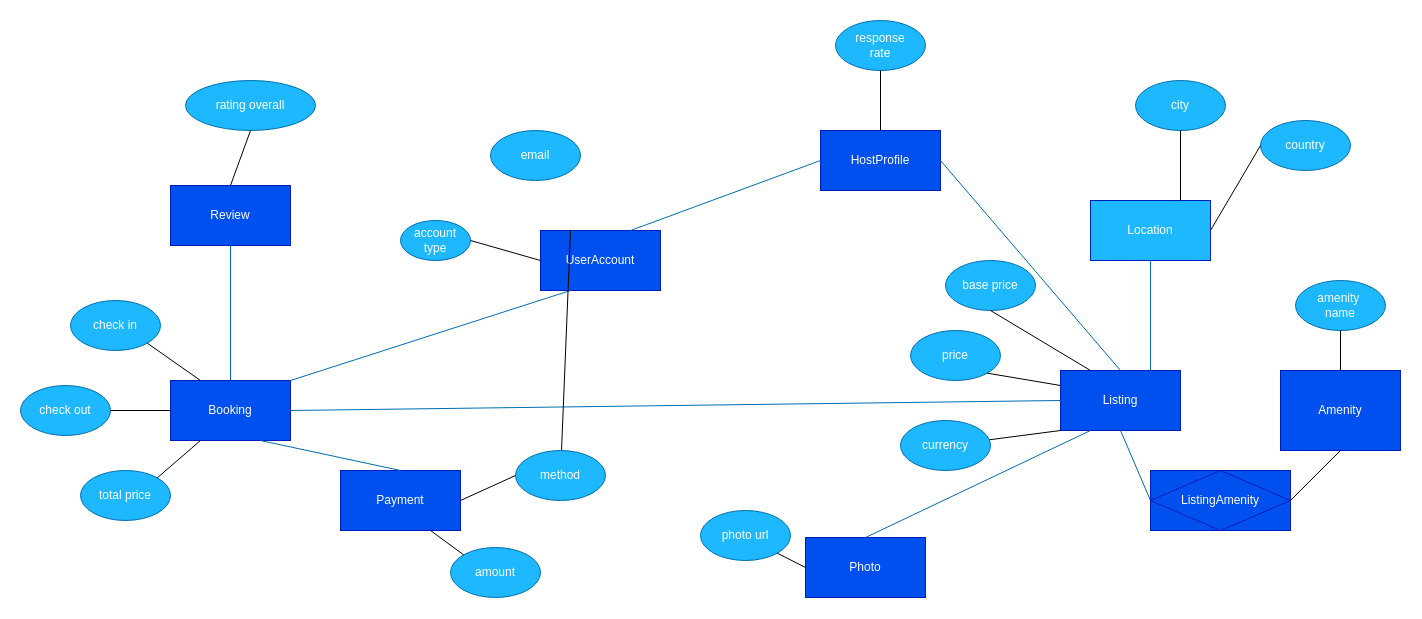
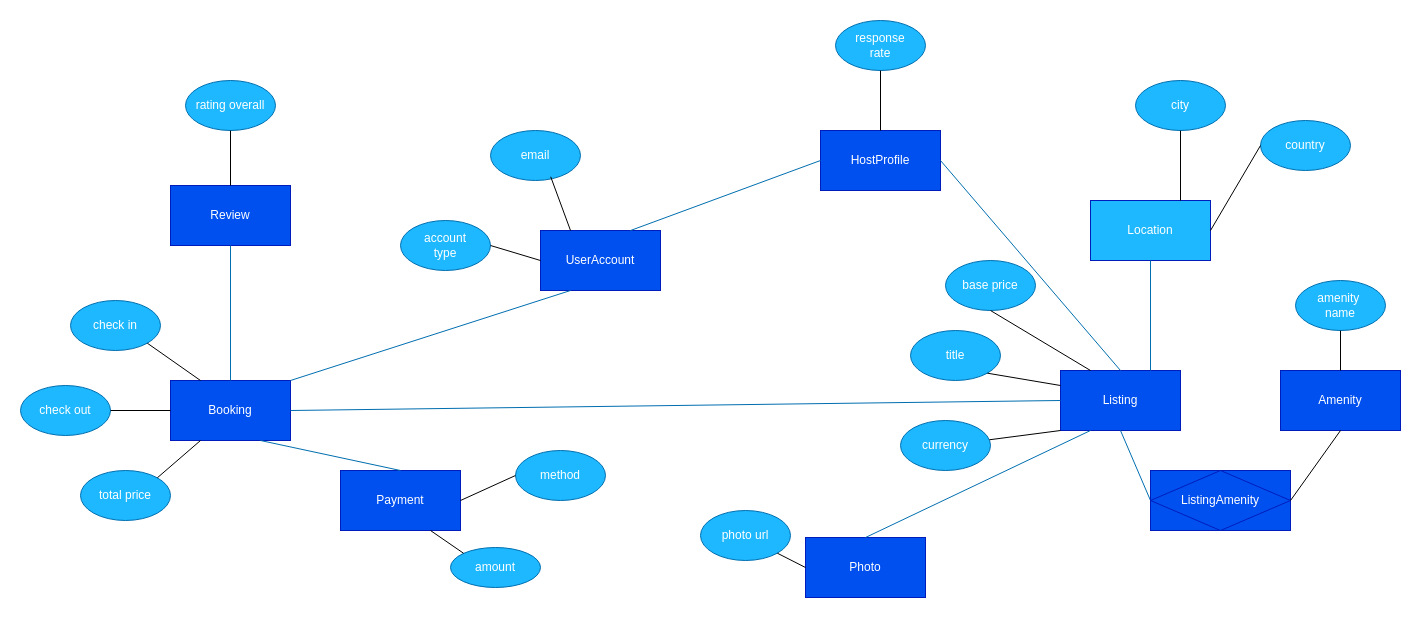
node "rating overall": size 130x50 -> 90x50
node "account type": size 70x40 -> 90x50
edge "UserAccount" -- "method": now "UserAccount" -- "email"
node "price": label "price" -> "title"
node "Amenity": size 120x80 -> 120x60
node "amount": size 90x50 -> 90x40
